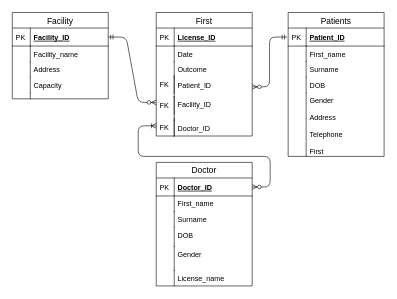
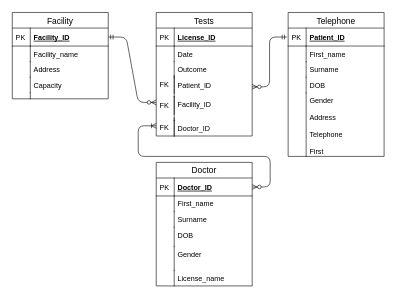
node "First": label "First" -> "Tests"
node "Patients": label "Patients" -> "Telephone"
